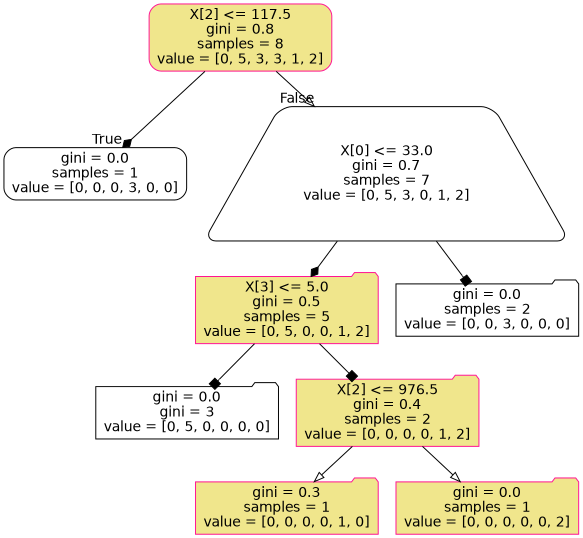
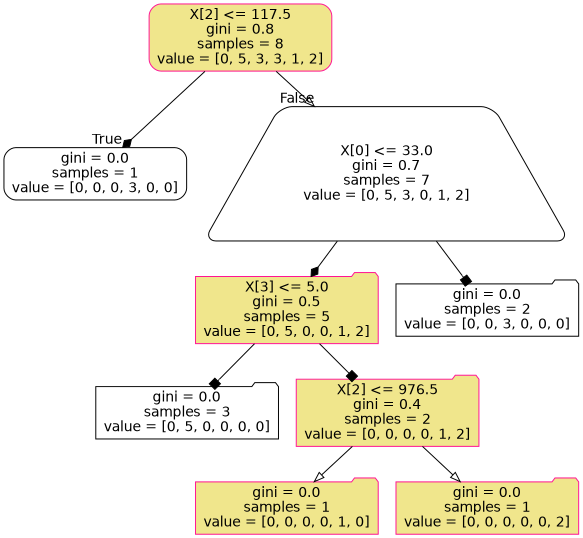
node "gini = 0.0 gini = 3 value = [0, 5, 0, 0, 0, 0]": label "gini = 0.0 gini = 3 value = [0, 5, 0, 0, 0, 0]" -> "gini = 0.0 samples = 3 value = [0, 5, 0, 0, 0, 0]"
node "gini = 0.3 samples = 1 value = [0, 0, 0, 0, 1, 0]": label "gini = 0.3 samples = 1 value = [0, 0, 0, 0, 1, 0]" -> "gini = 0.0 samples = 1 value = [0, 0, 0, 0, 1, 0]"
